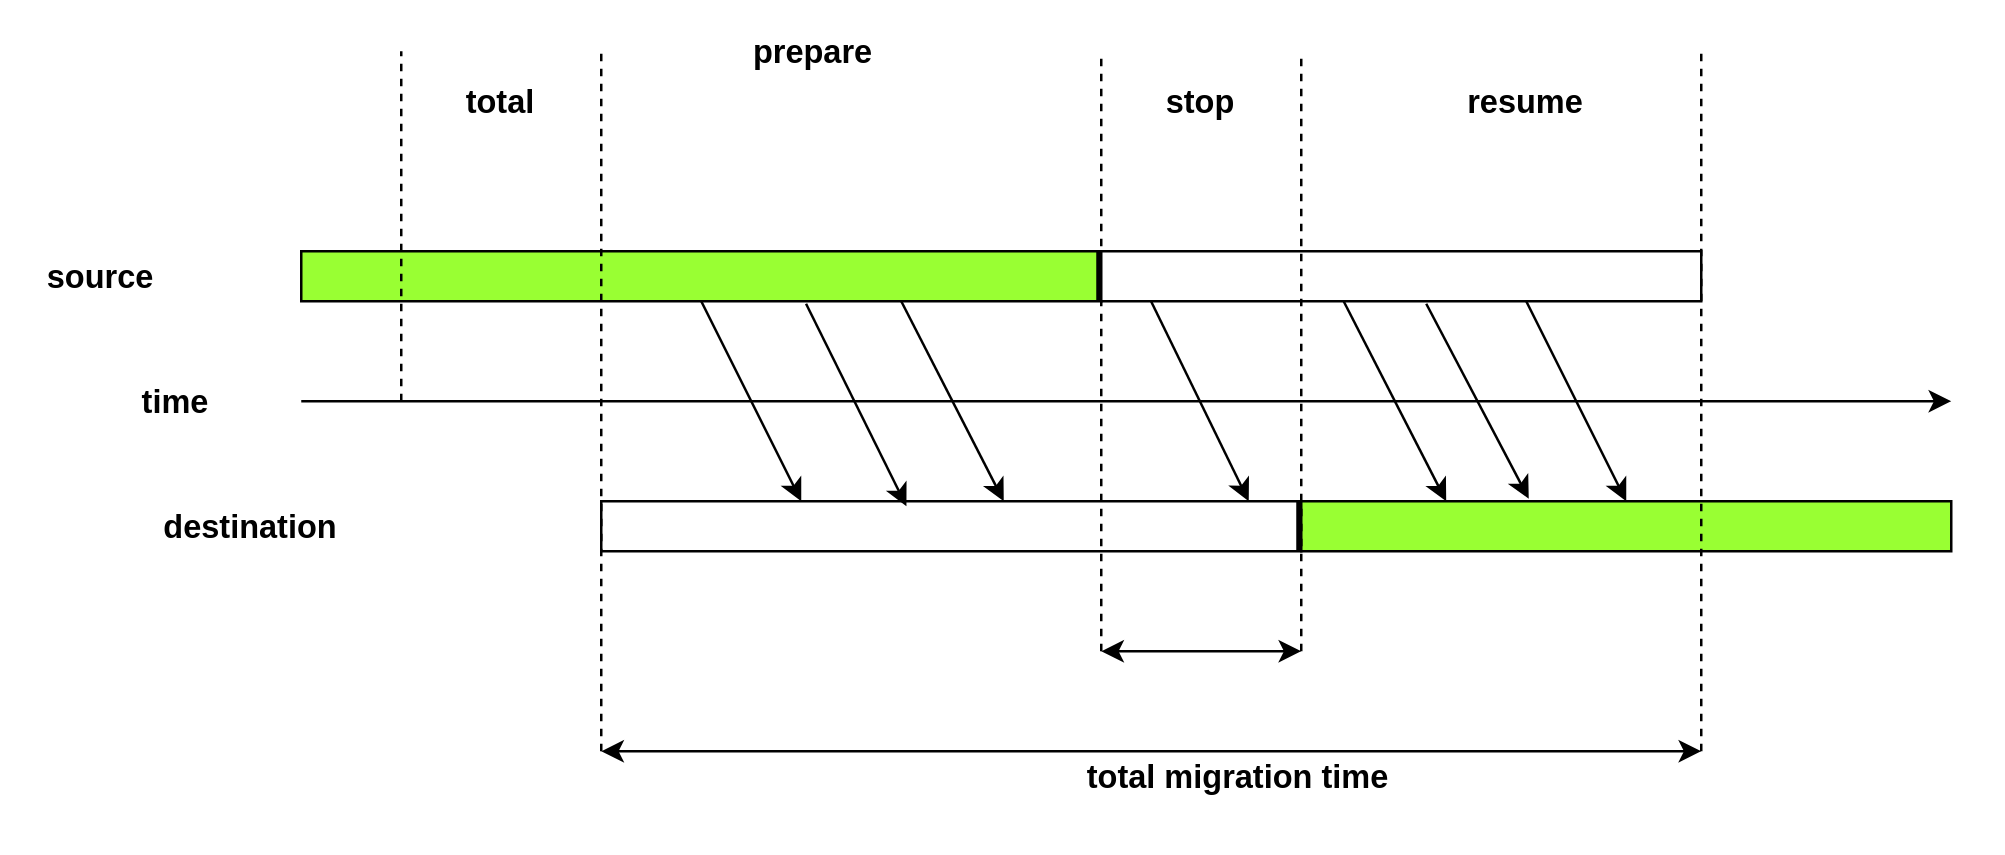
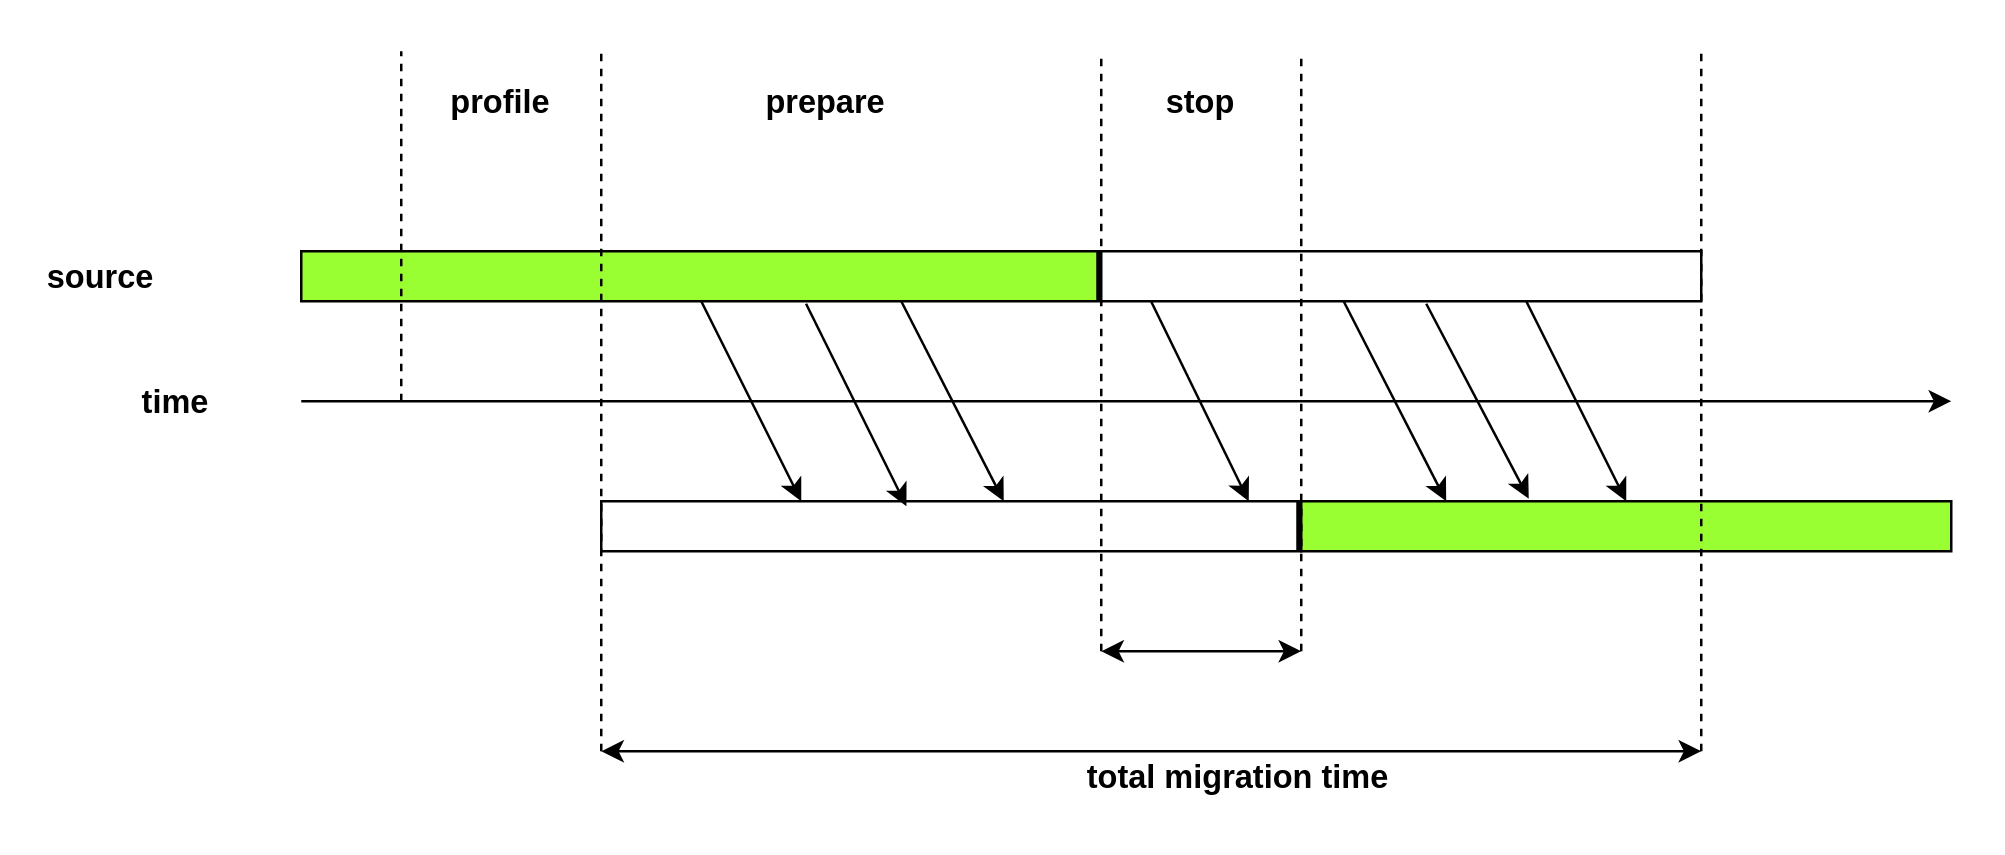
node "prepare": moved (814, 51) -> (826, 101)
node "total": label "total" -> "profile"
node "resume": removed
node "destination": removed
